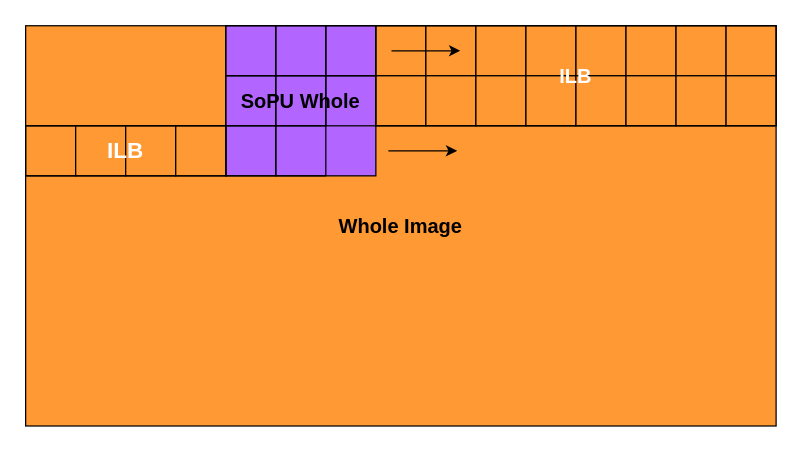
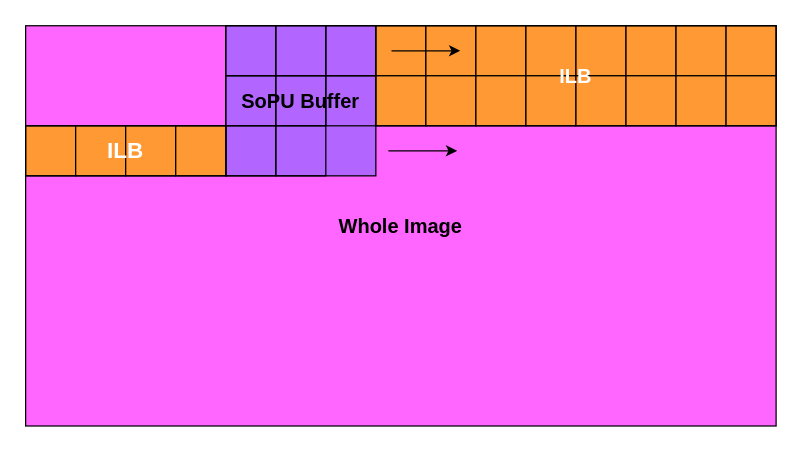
node "SoPU Whole": label "SoPU Whole" -> "SoPU Buffer"
node "Whole Image": fillcolor #ff9933 -> #ff66ff
